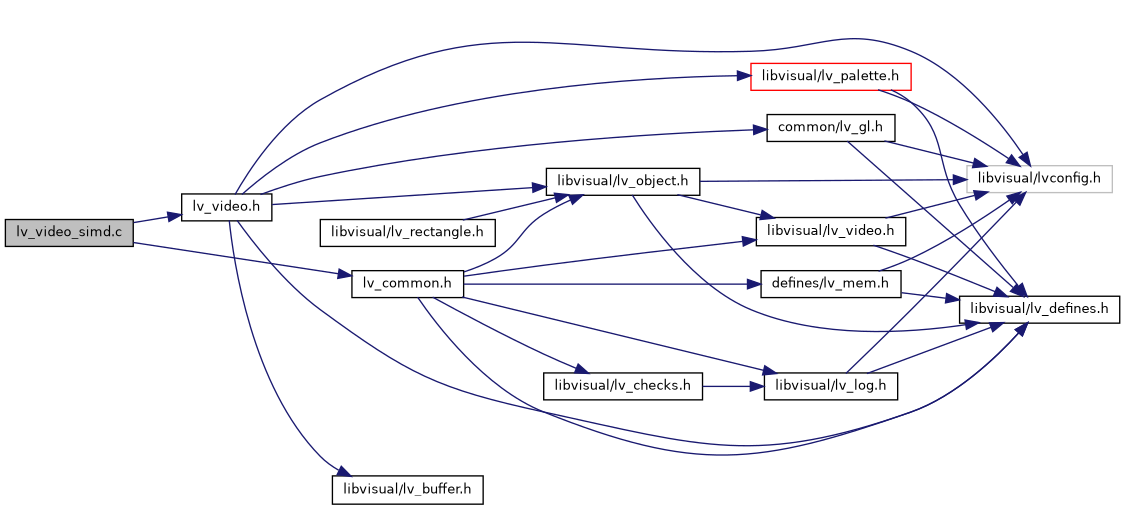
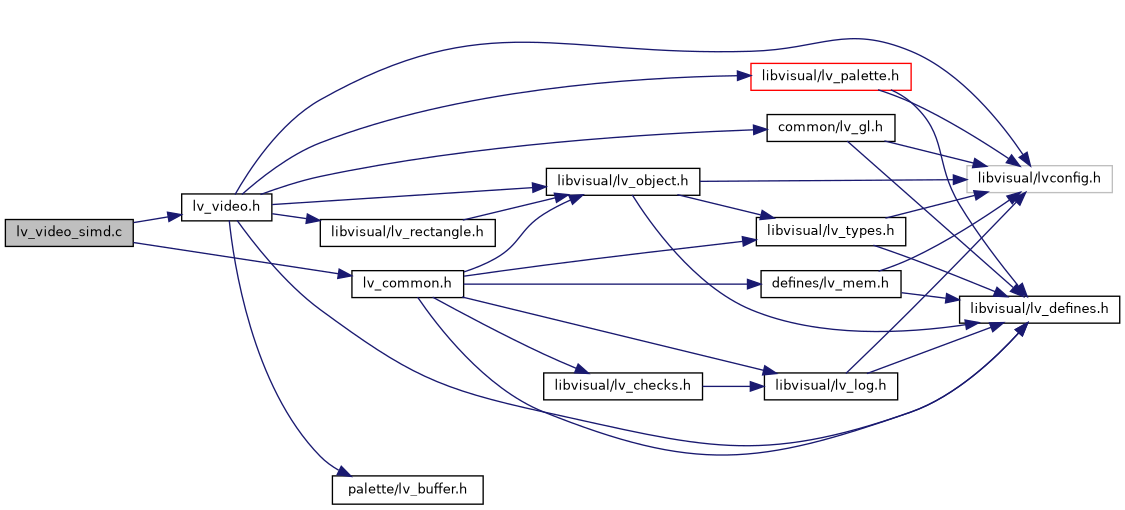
edge "lv_video.h" -> "libvisual/lv_rectangle.h": added
node "libvisual/lv_video.h": label "libvisual/lv_video.h" -> "libvisual/lv_types.h"
node "libvisual/lv_buffer.h": label "libvisual/lv_buffer.h" -> "palette/lv_buffer.h"
